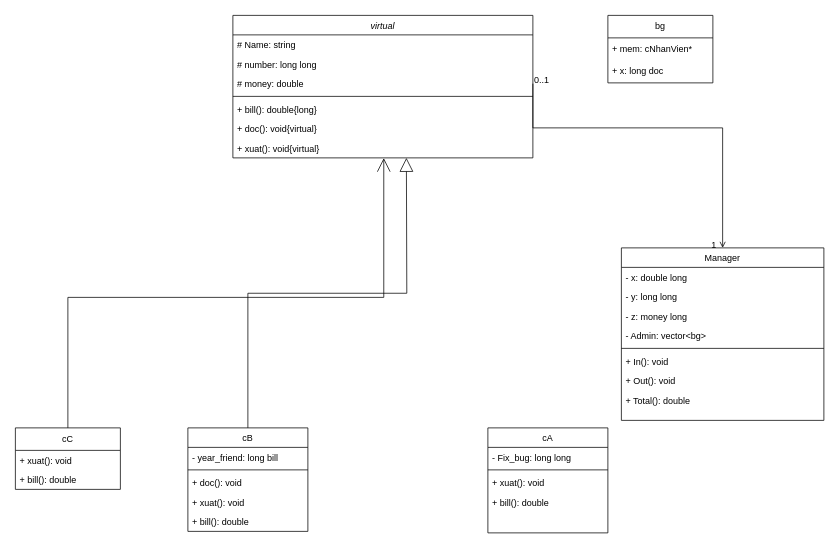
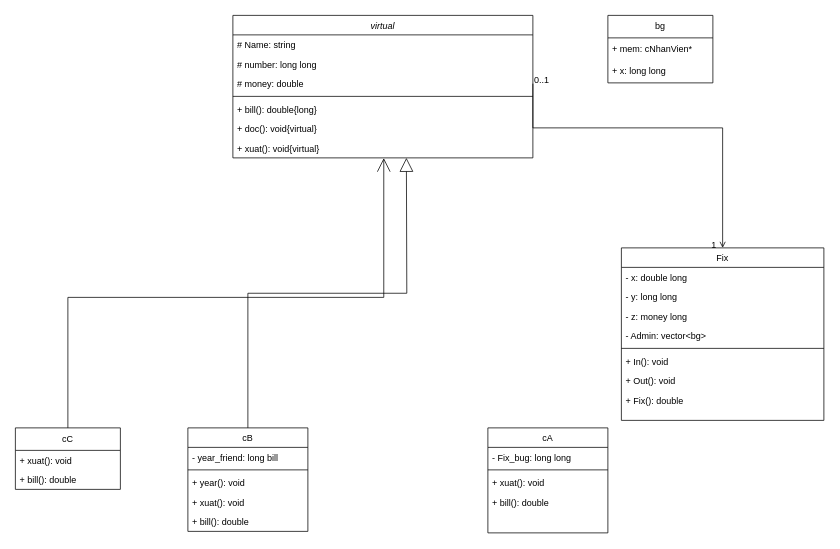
node "+ x: long doc": label "+ x: long doc" -> "+ x: long long"
node "Manager": label "Manager" -> "Fix"
node "+ Total(): double": label "+ Total(): double" -> "+ Fix(): double"
node "+ doc(): void": label "+ doc(): void" -> "+ year(): void"
